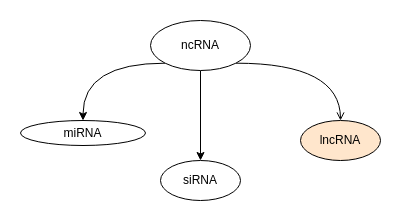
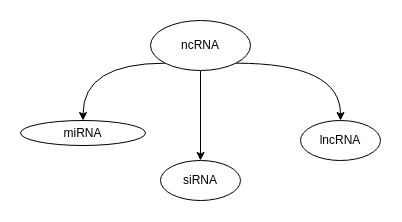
edge "ncRNA" -> "lncRNA": arrowhead open -> classic
node "lncRNA": fillcolor #ffe6cc -> #ffffff
